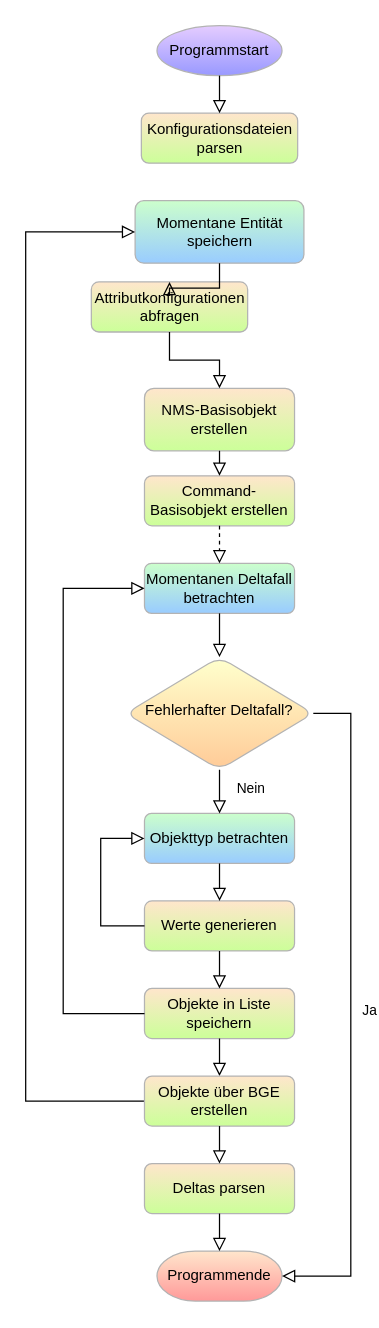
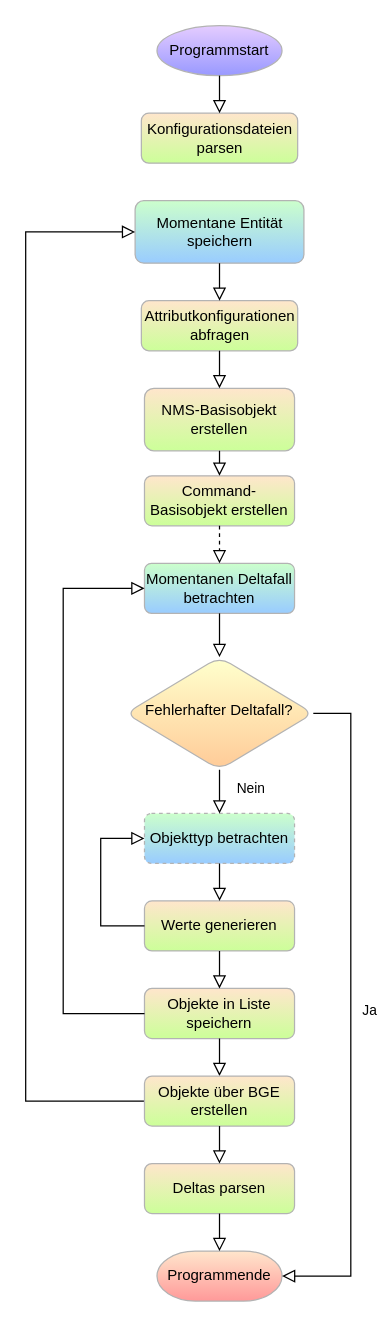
node "Attributkonfigurationen abfragen": moved (169, 307) -> (219, 326)
node "Objekttyp betrachten": style solid -> dashed
